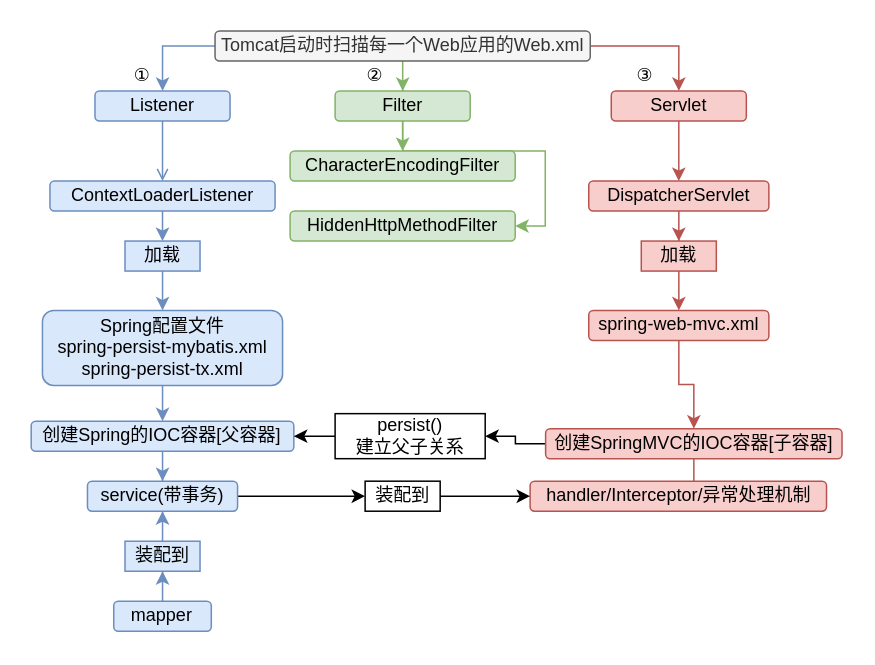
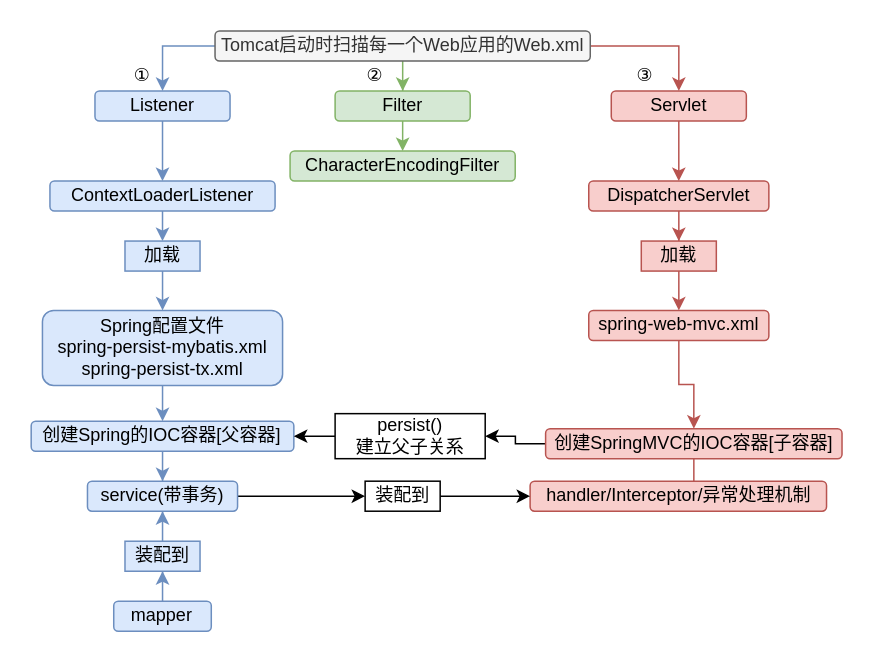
edge "Listener" -> "ContextLoaderListener": arrowhead open -> classic
edge "Filter" -> "HiddenHttpMethodFilter": removed
node "HiddenHttpMethodFilter": removed
